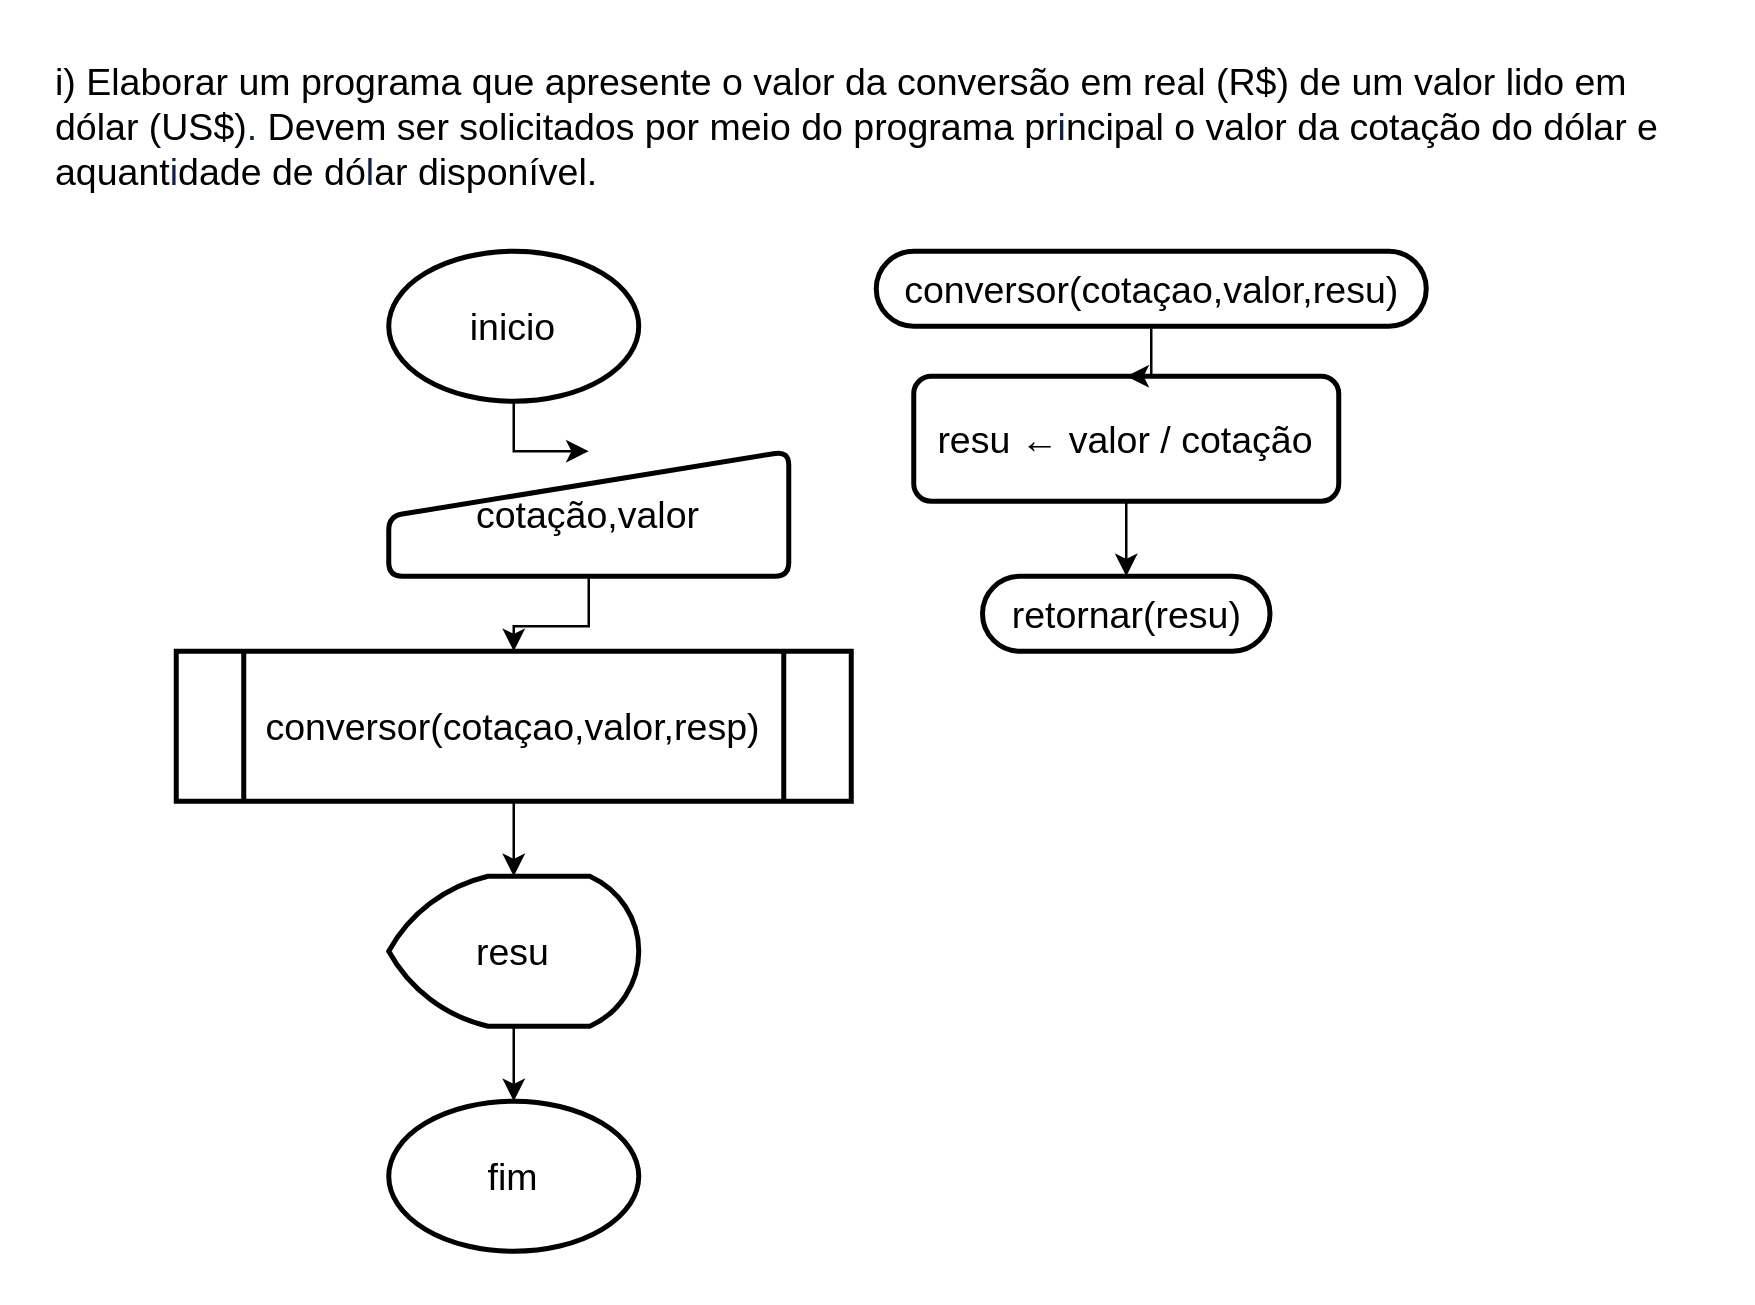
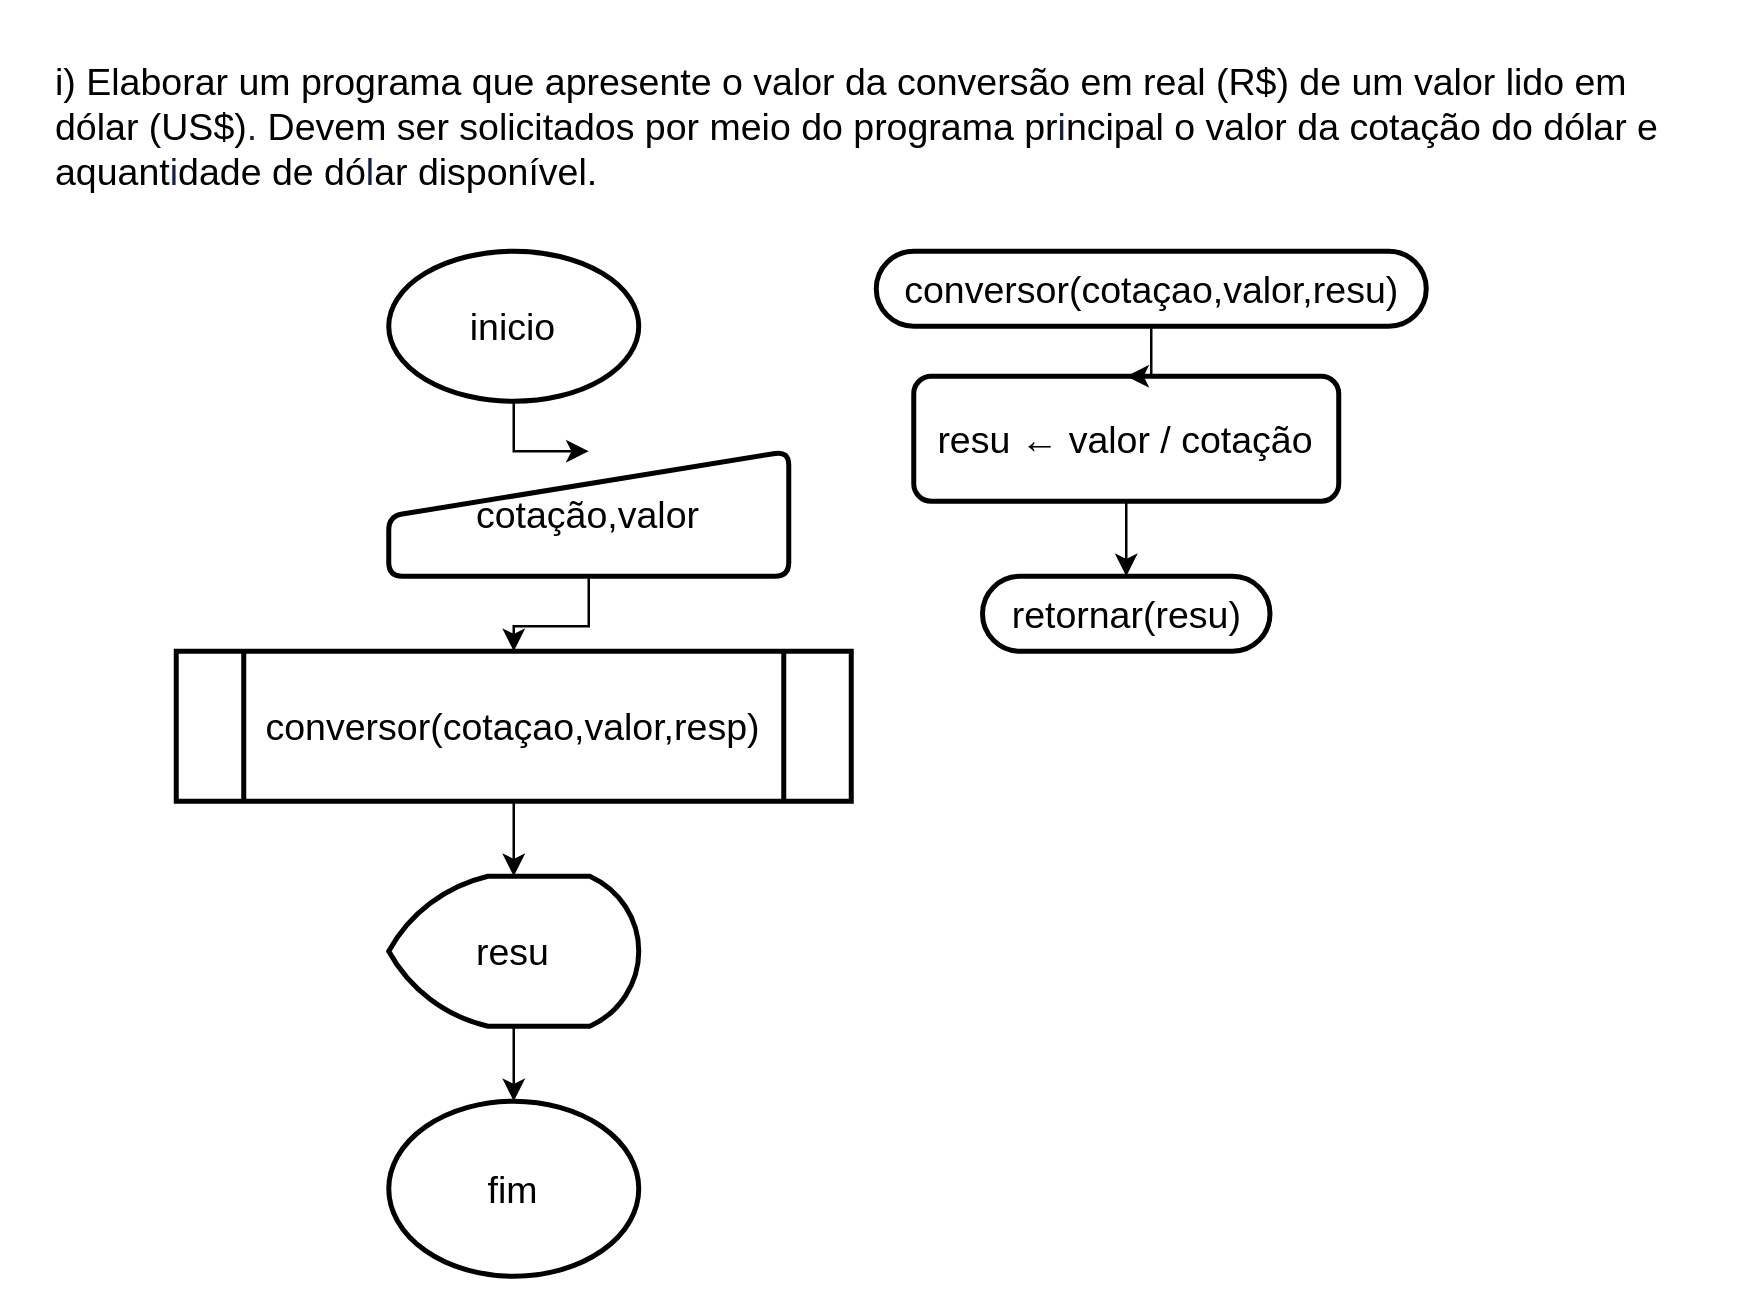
node "fim": size 250x150 -> 250x175
